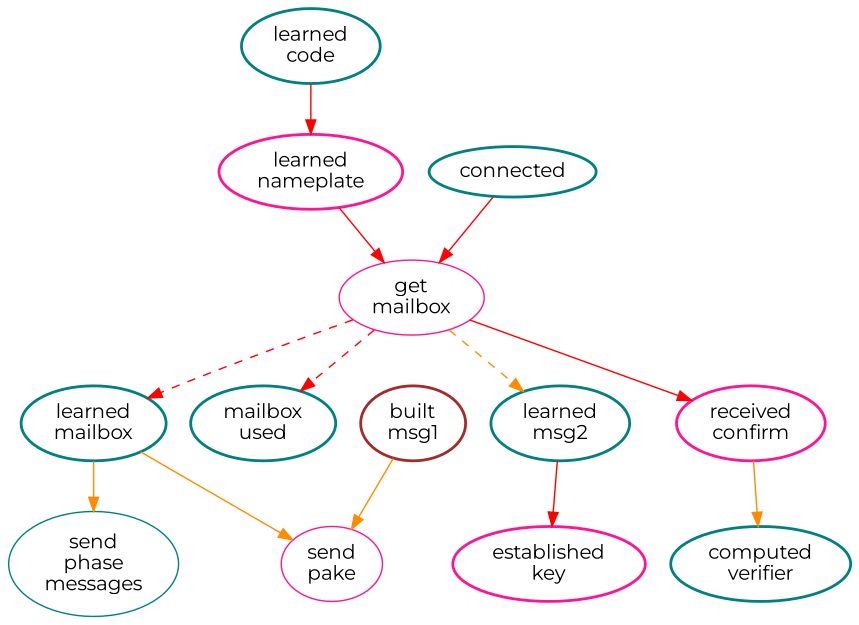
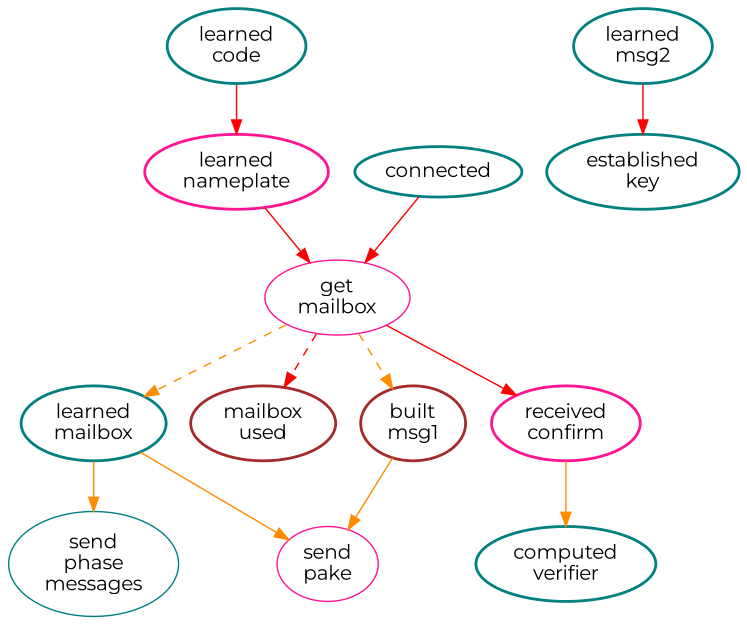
edge "get mailbox" -> "learned mailbox": color red -> darkorange
edge "get mailbox" -> "learned msg2": now "get mailbox" -> "built msg1"
node "mailbox used": color teal -> brown
node "established key": color deeppink -> teal
